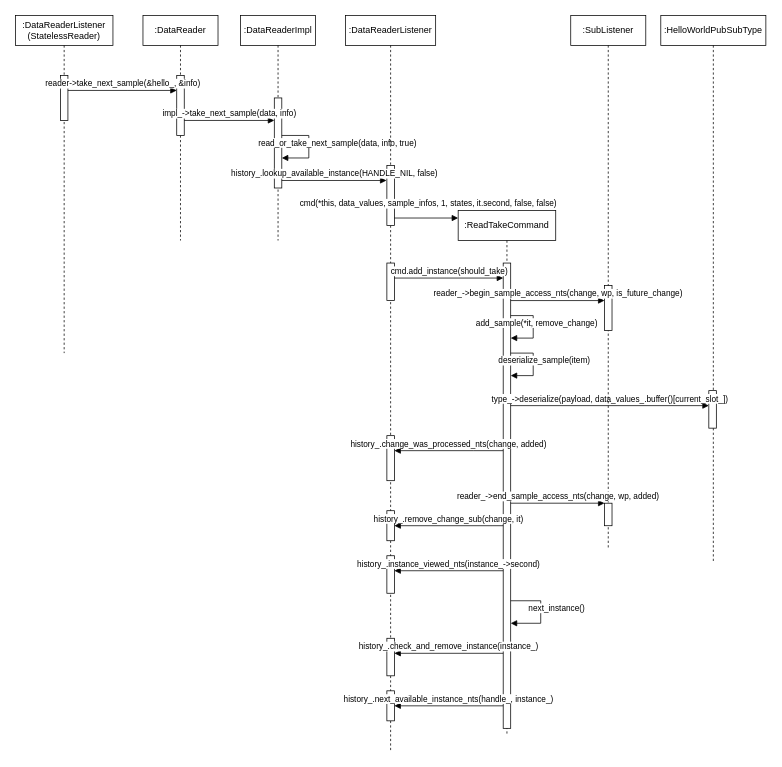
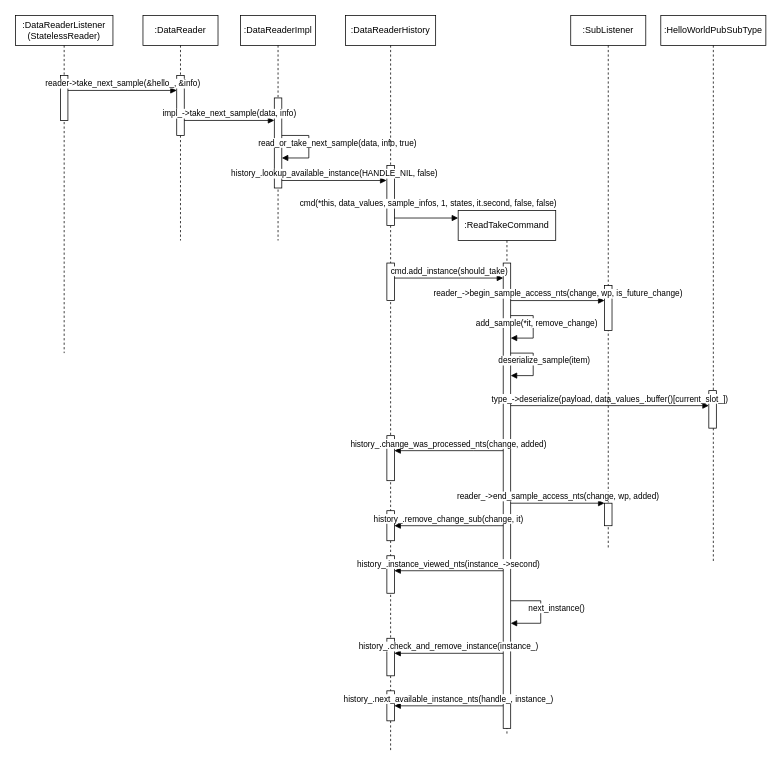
node ":DataReaderListener": label ":DataReaderListener" -> ":DataReaderHistory"
